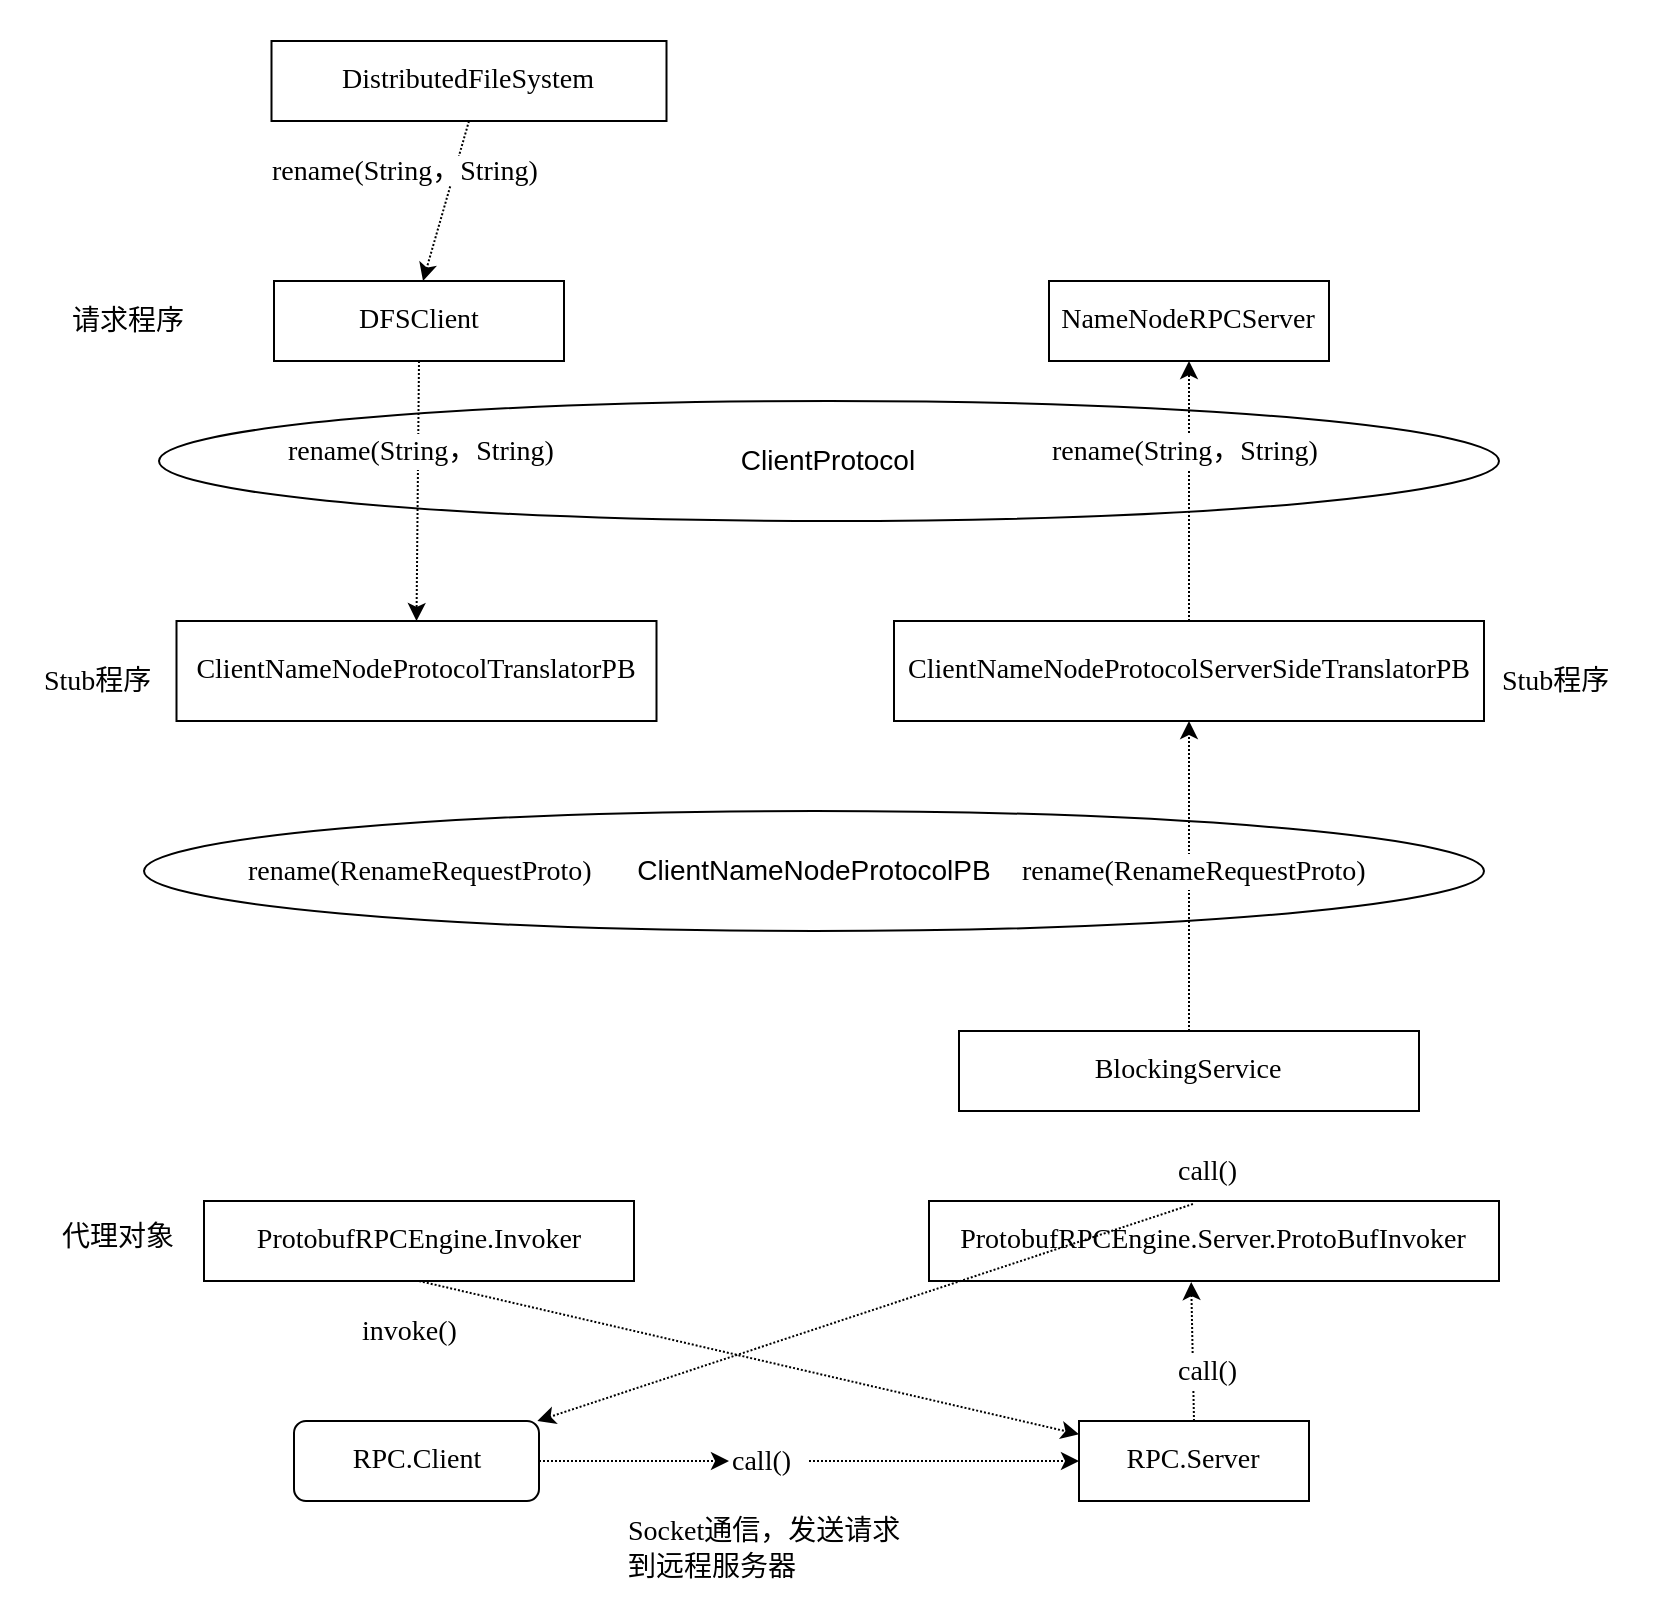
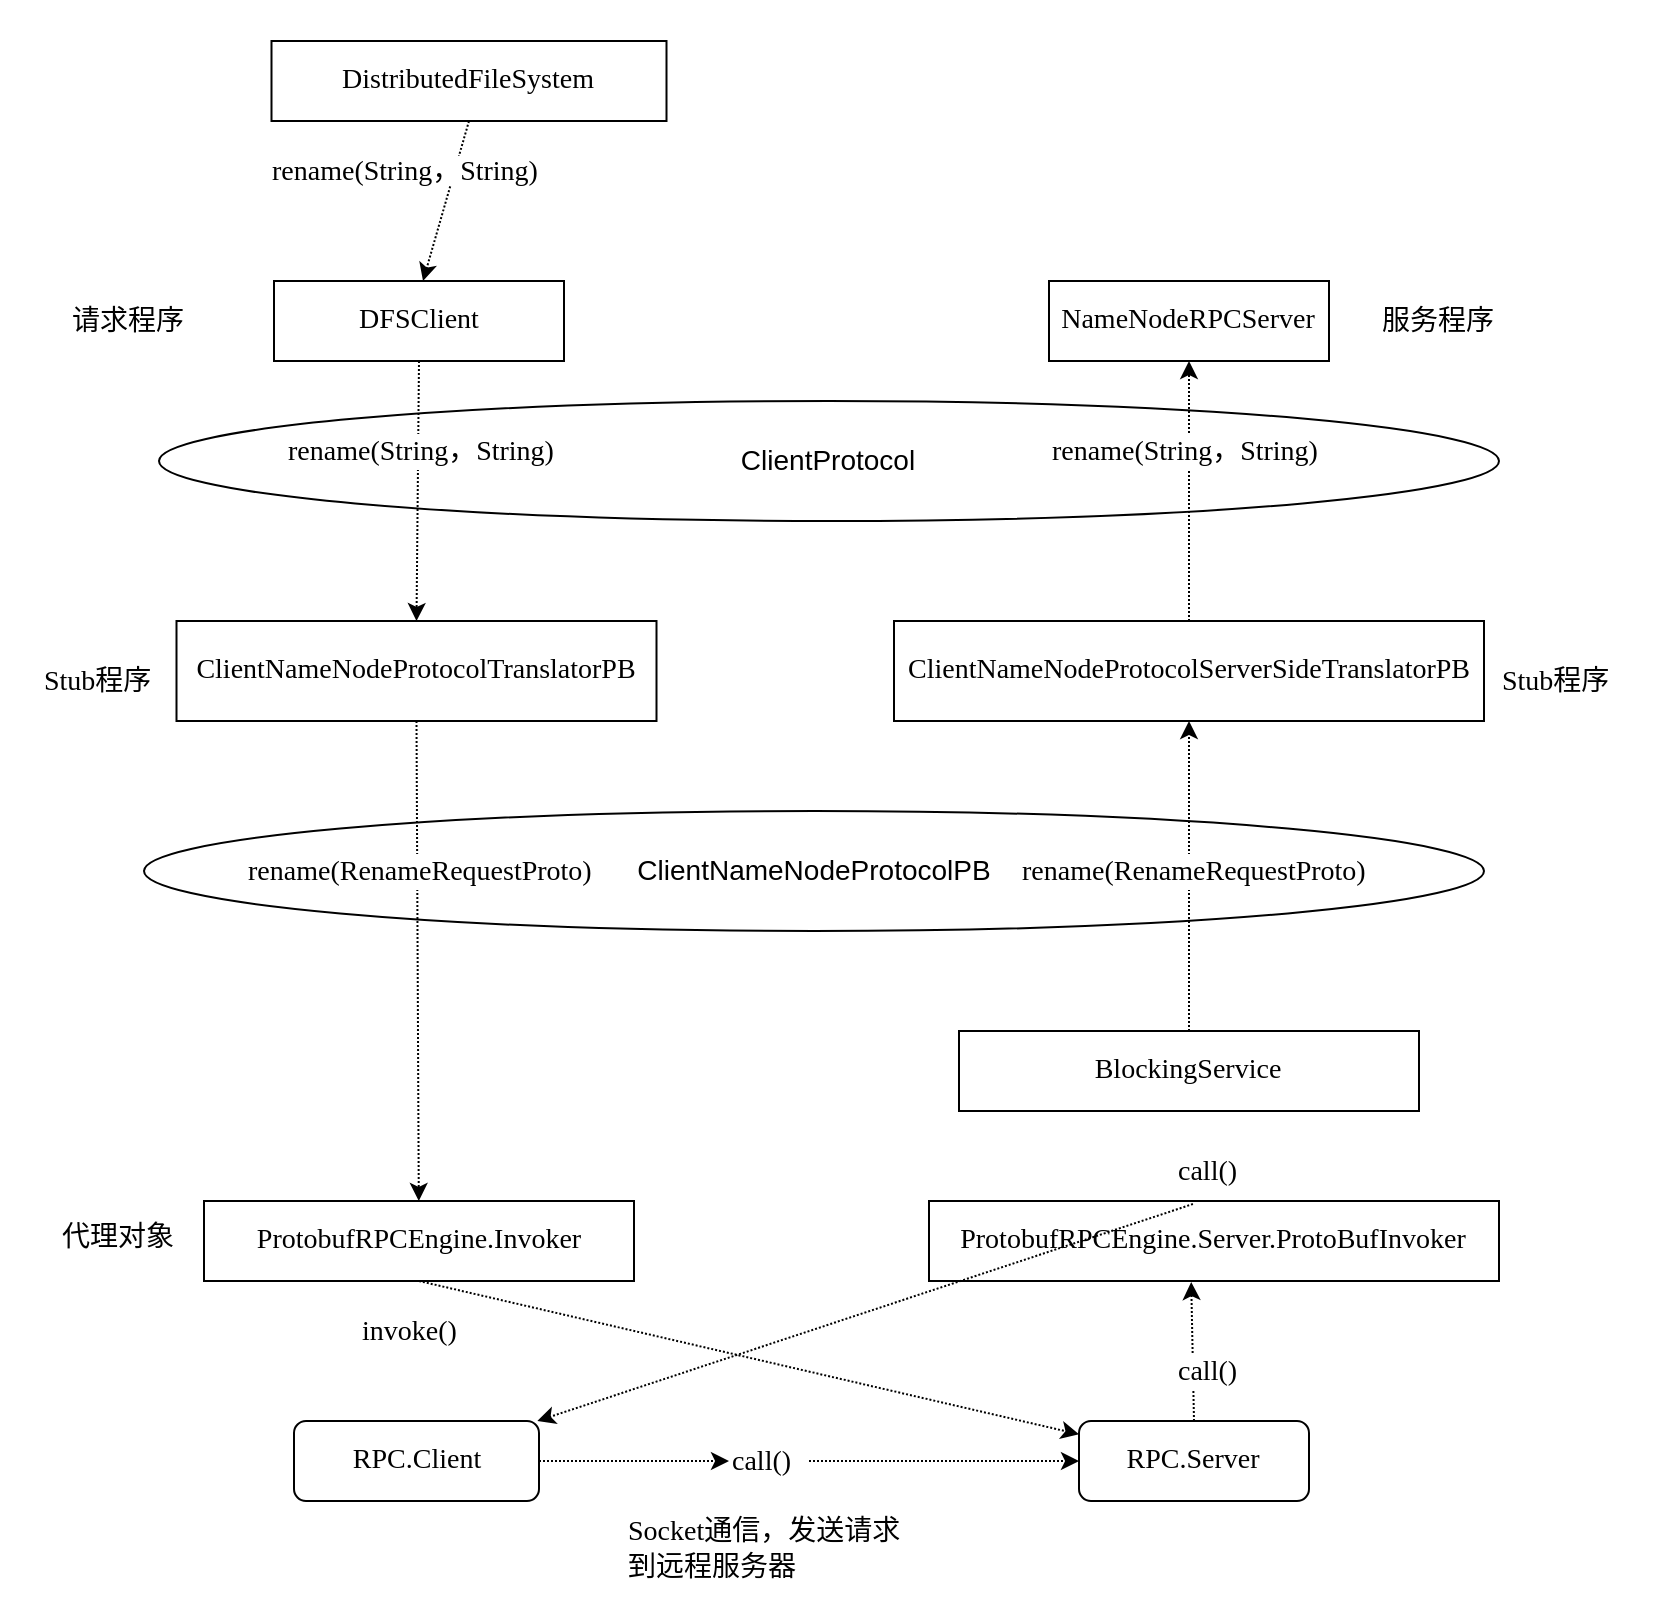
node "服务程序": added
edge "ClientNameNodeProtocolTranslatorPB" -> "ProtobufRPCEngine.Invoker": added
node "RPC.Server": shape rectangle -> rounded rectangle
